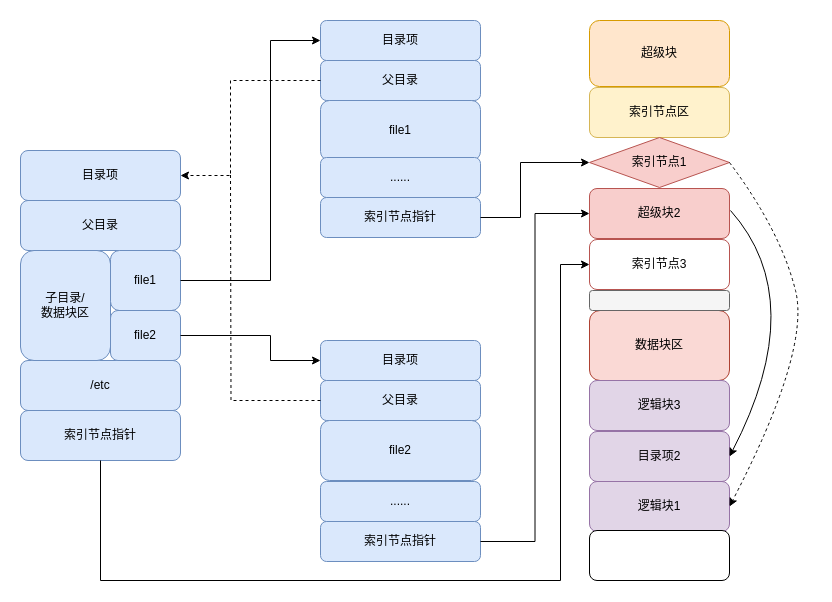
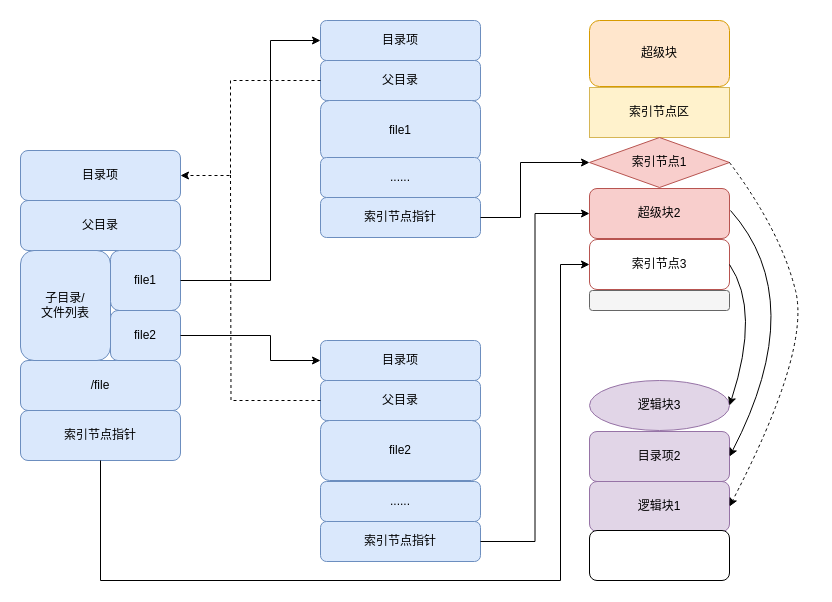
node "索引节点区": shape rounded rectangle -> rectangle
node "子目录/ 数据块区": label "子目录/ 数据块区" -> "子目录/ 文件列表"
edge "索引节点3" -> "逻辑块3": added
node "数据块区": removed
node "/etc": label "/etc" -> "/file"
node "逻辑块3": shape rounded rectangle -> ellipse
